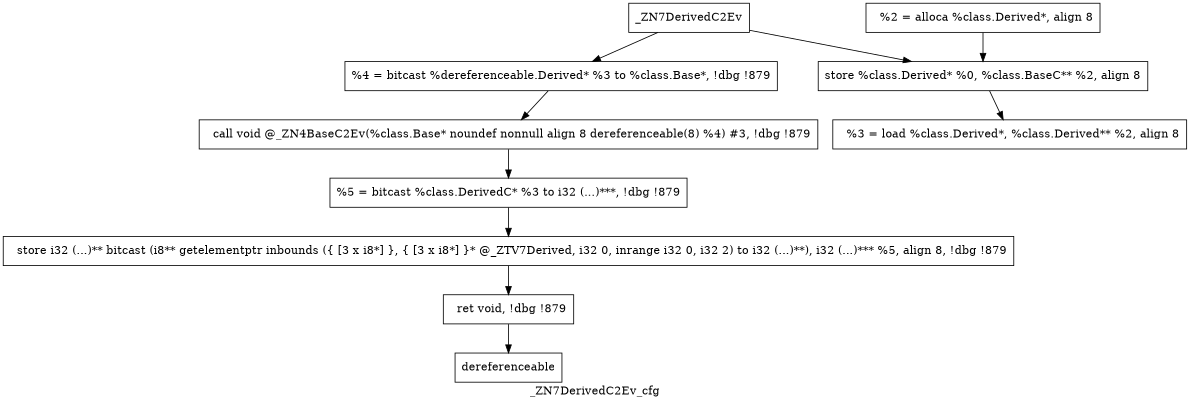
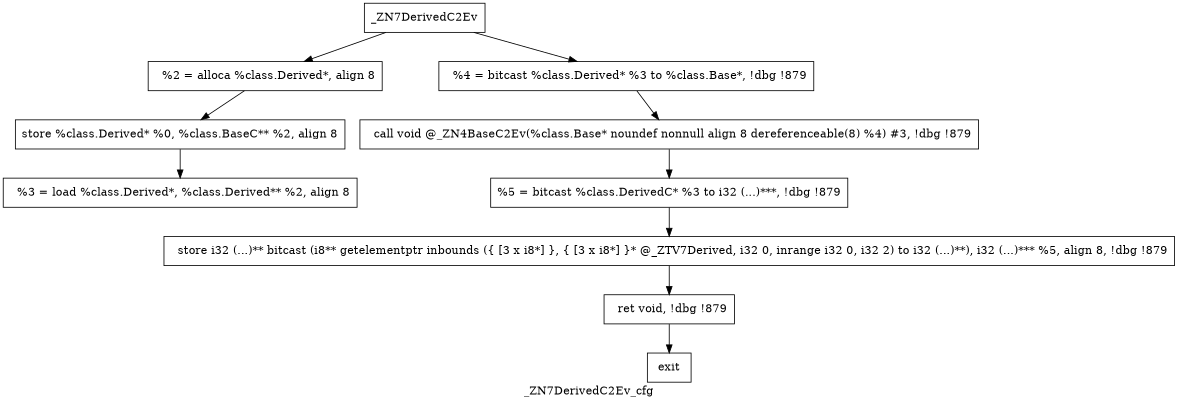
edge "_ZN7DerivedC2Ev" -> "store %class.Derived* %0, %class.BaseC** %2, align 8": now "_ZN7DerivedC2Ev" -> "%2 = alloca %class.Derived*, align 8"
node "%4 = bitcast %dereferenceable.Derived* %3 to %class.Base*, !dbg !879": label "%4 = bitcast %dereferenceable.Derived* %3 to %class.Base*, !dbg !879" -> "%4 = bitcast %class.Derived* %3 to %class.Base*, !dbg !879"
node "dereferenceable": label "dereferenceable" -> "exit"
